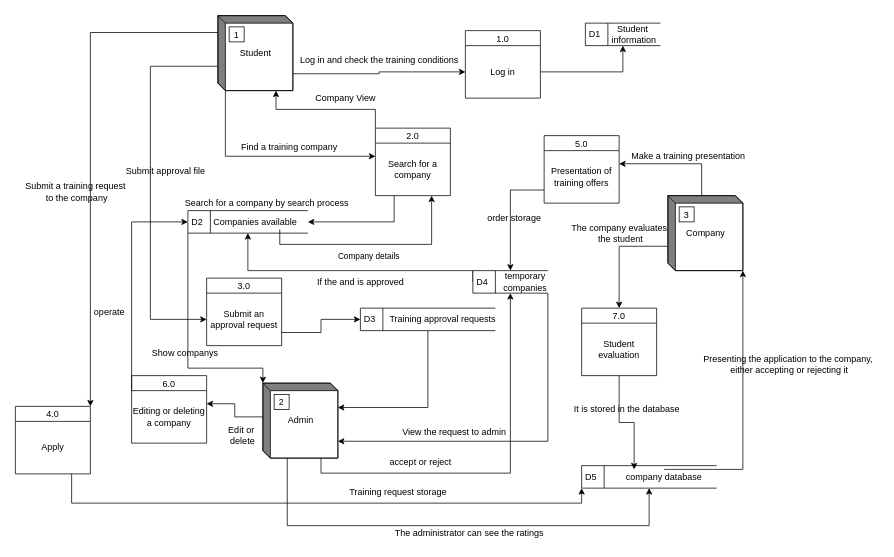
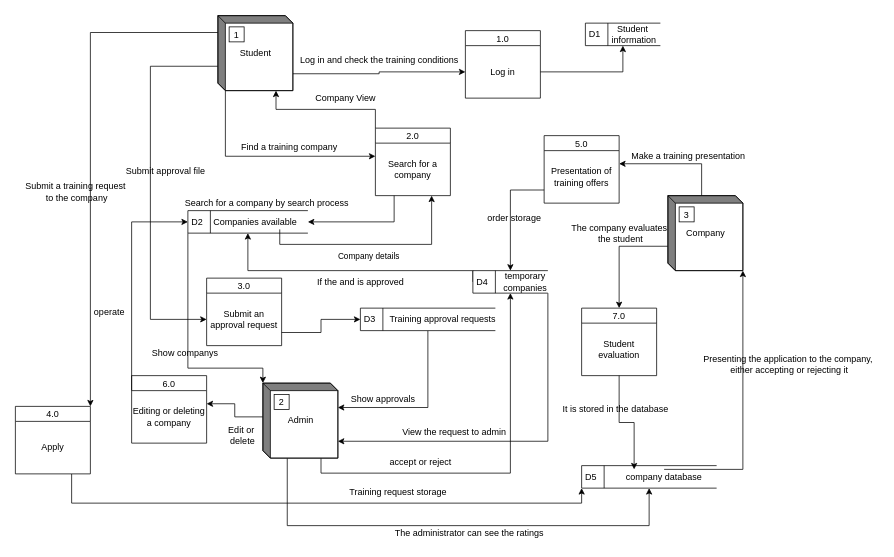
node "Show approvals": added
node "It is stored in the database": moved (627, 409) -> (615, 409)
